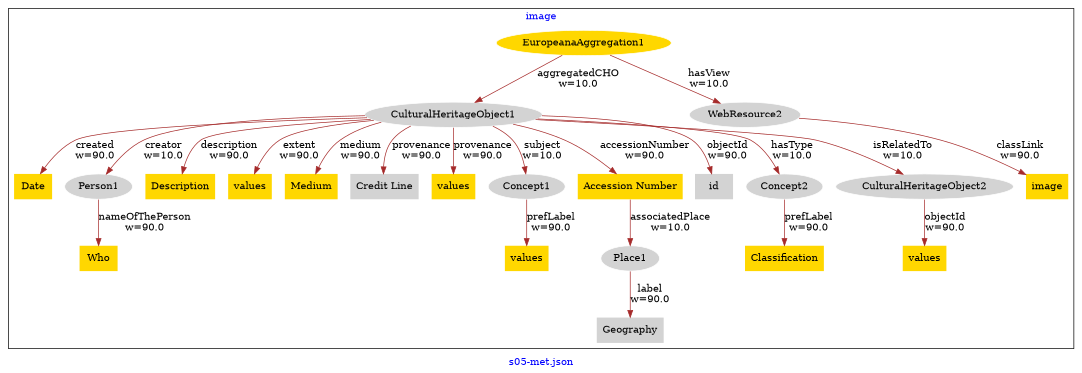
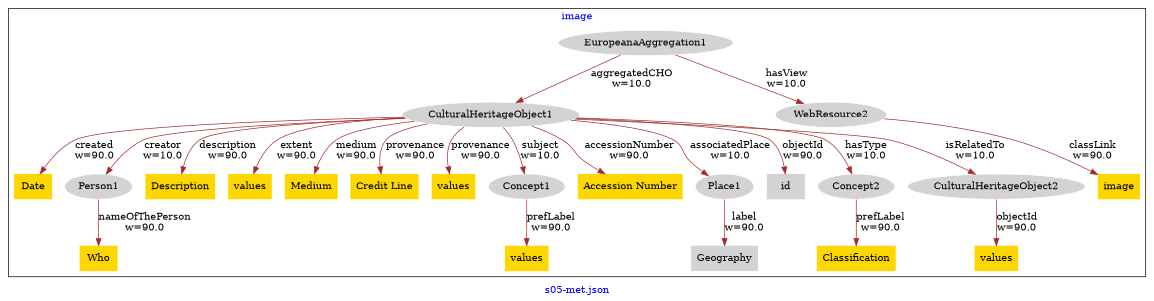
node "EuropeanaAggregation1": fillcolor gold -> lightgray
node "Credit Line": fillcolor lightgray -> gold
edge "Accession Number" -> "Place1": now "CulturalHeritageObject1" -> "Place1"
